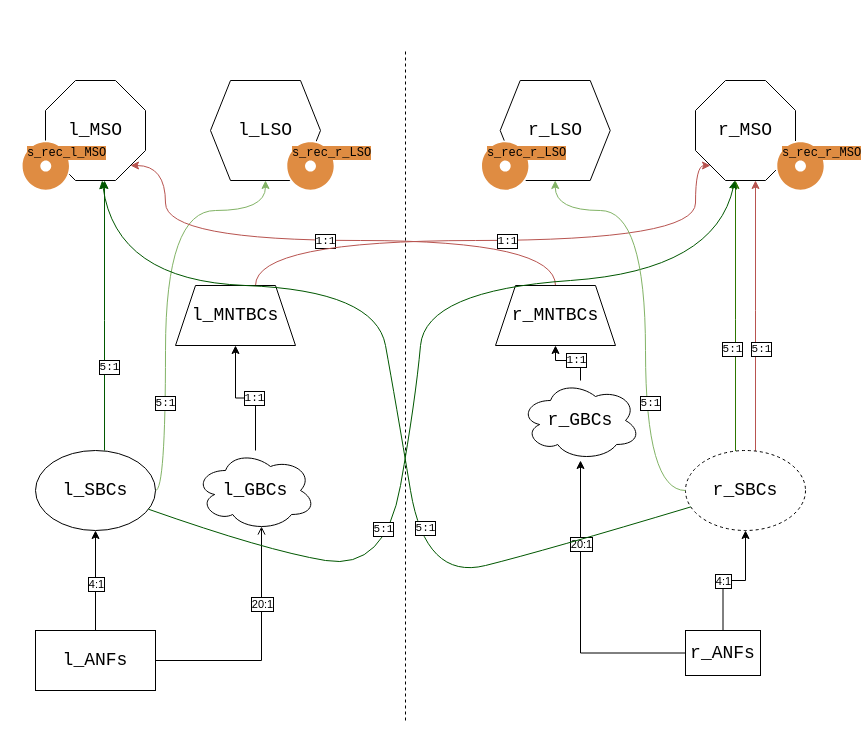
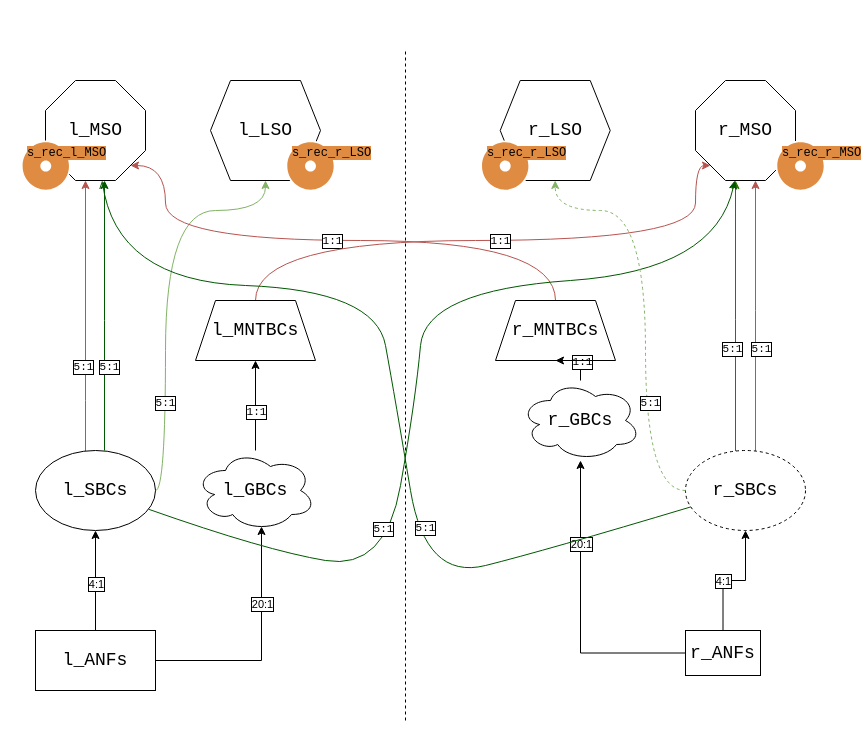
edge "r_SBCs" -> "l_MSO": arrowhead classic -> open
edge "r_SBCs" -> "r_LSO": style solid -> dashed
node "l_MNTBCs": moved (236, 316) -> (256, 331)
node "r_MNTBCs": moved (556, 316) -> (556, 331)
edge "l_SBCs" -> "l_MSO": added, label "5:1"
edge "l_ANFs" -> "l_GBCs": arrowhead open -> classic
